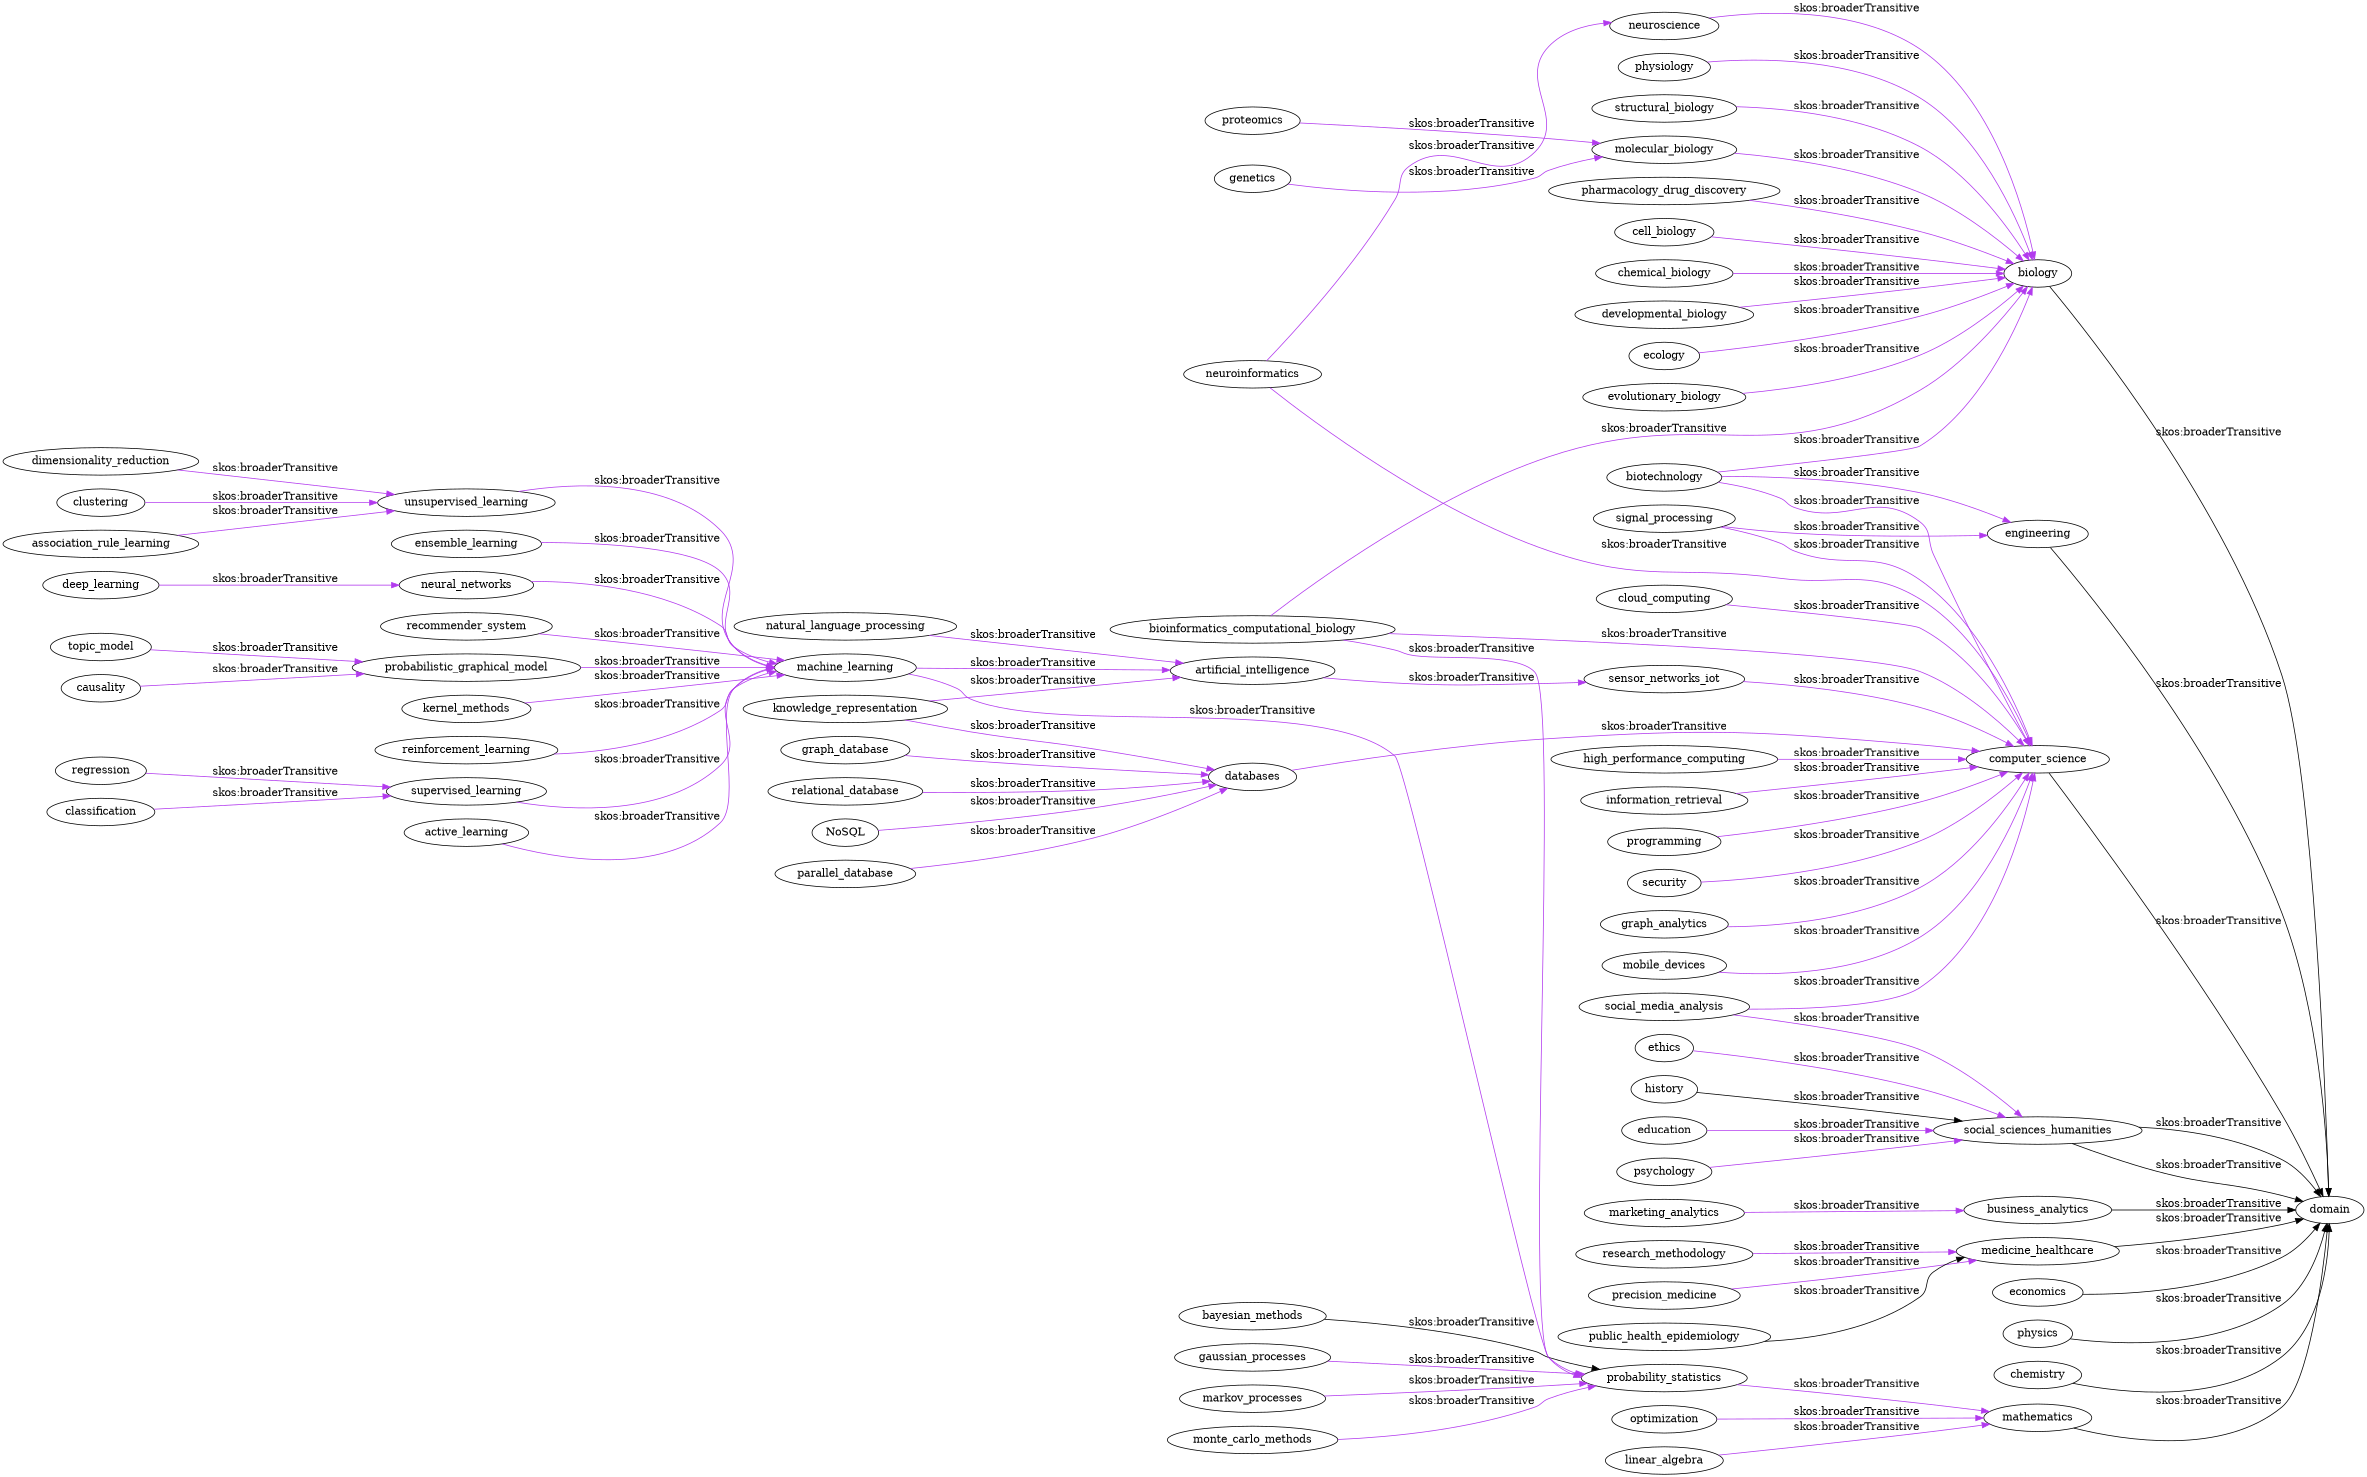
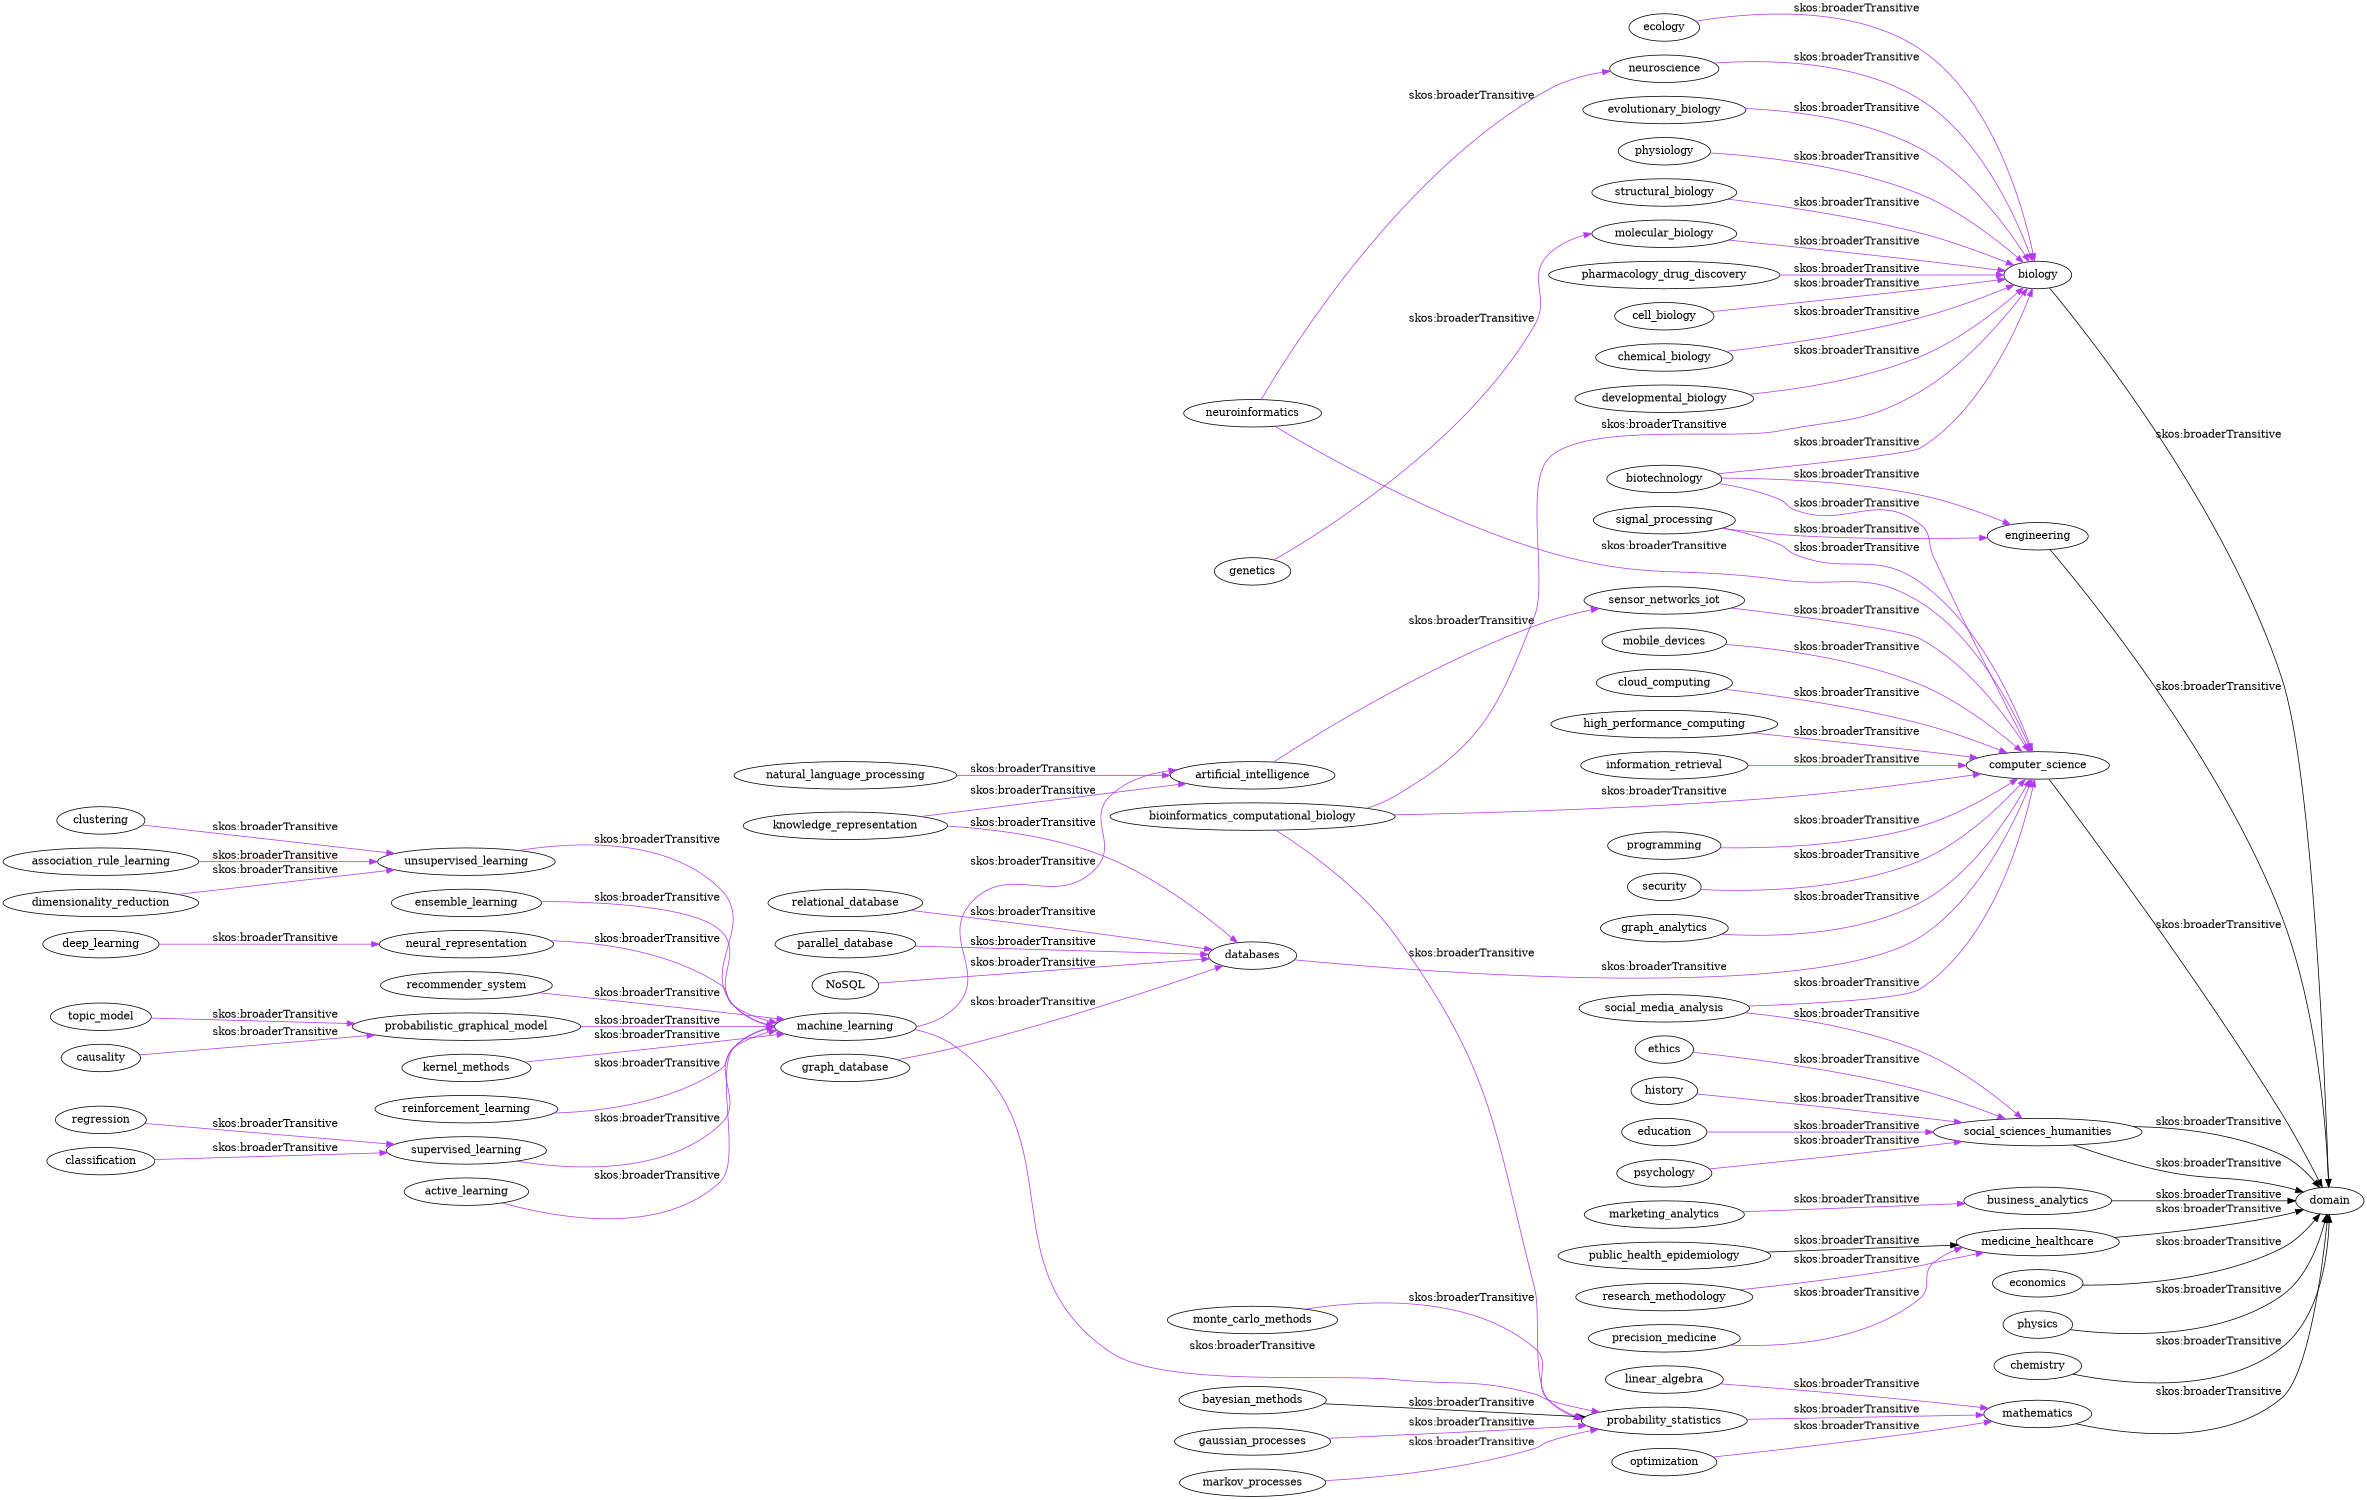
node "proteomics": removed
node "neural_networks": label "neural_networks" -> "neural_representation"
edge "history" -> "social_sciences_humanities": color black -> darkorchid2
